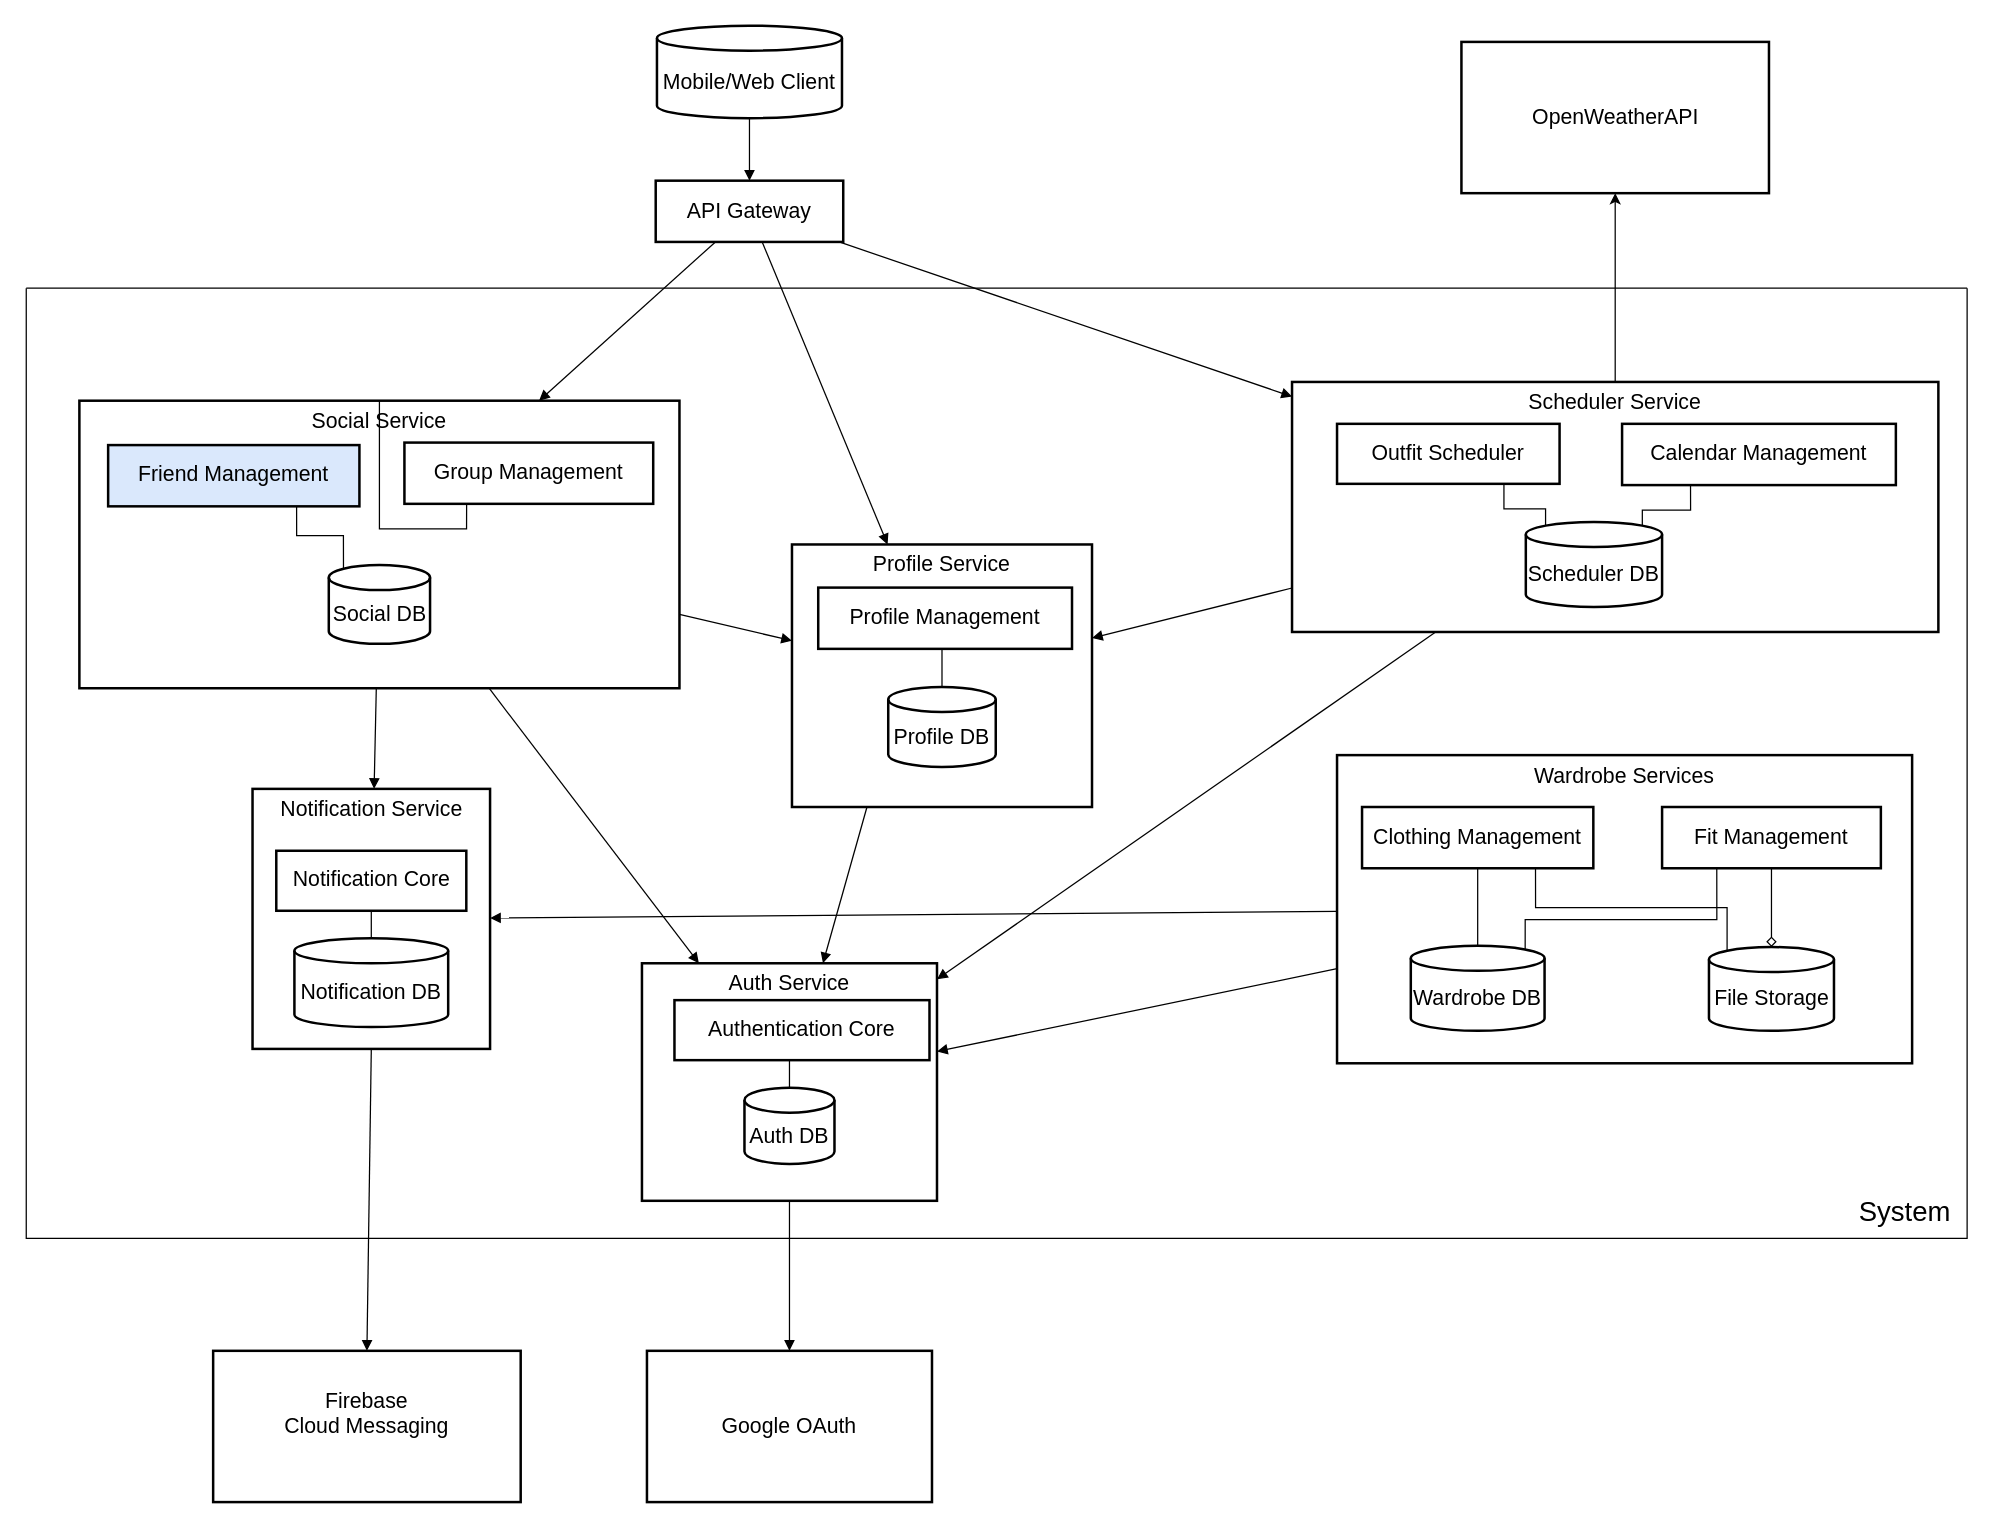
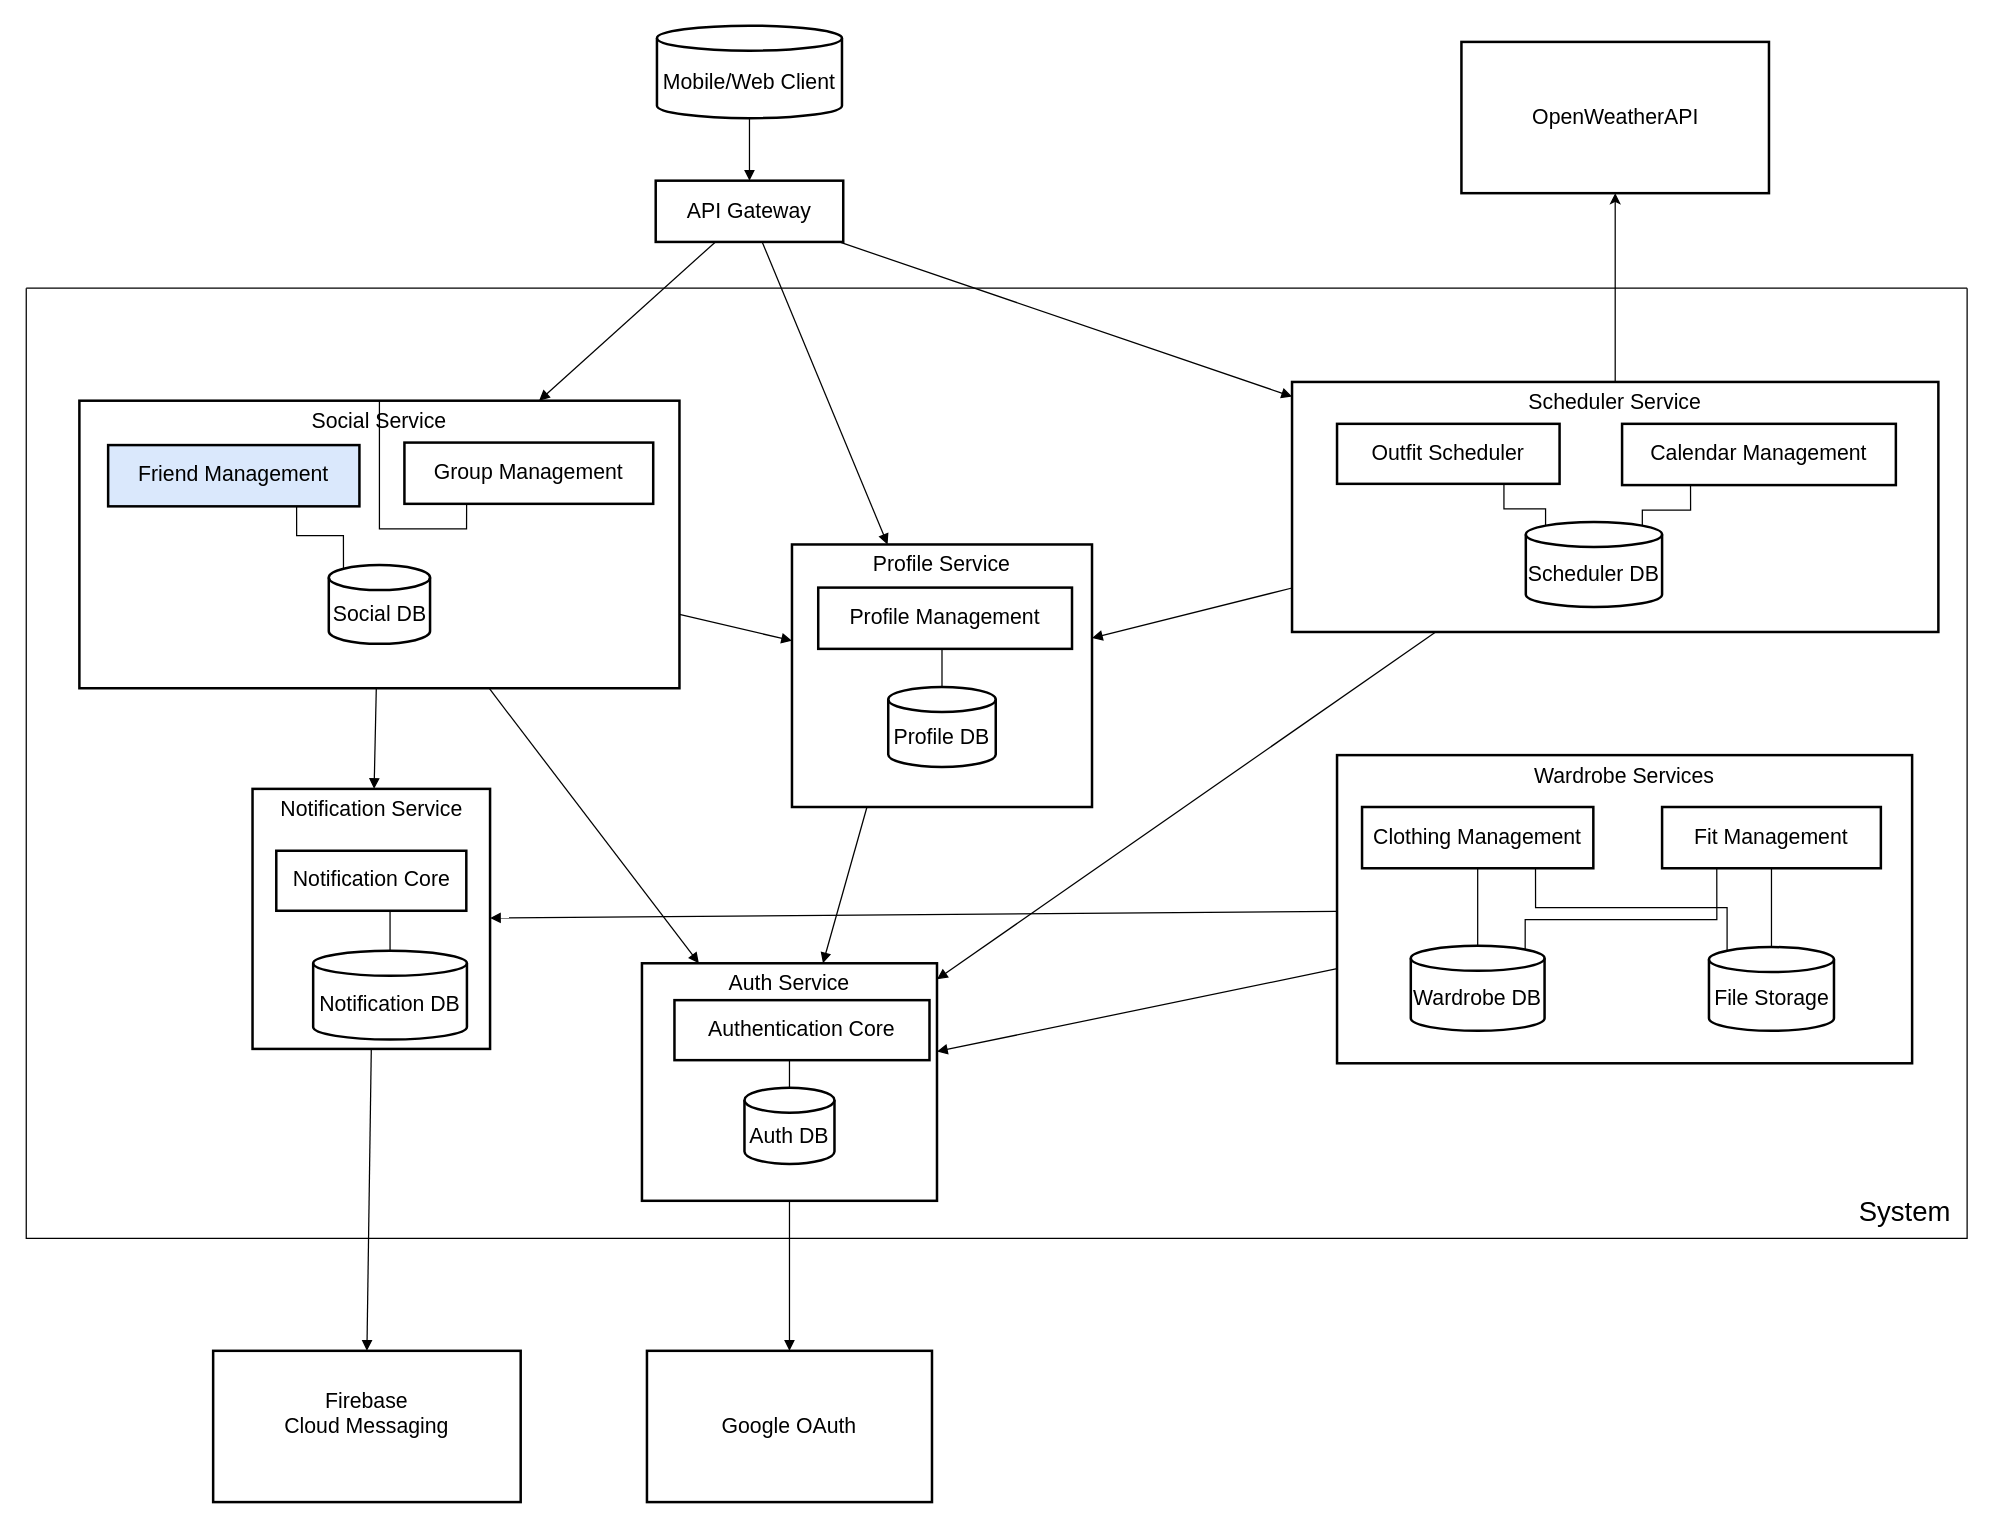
edge "Fit Management" -> "File Storage": arrowhead diamond -> none
node "Notification DB": moved (371, 983) -> (390, 995)
